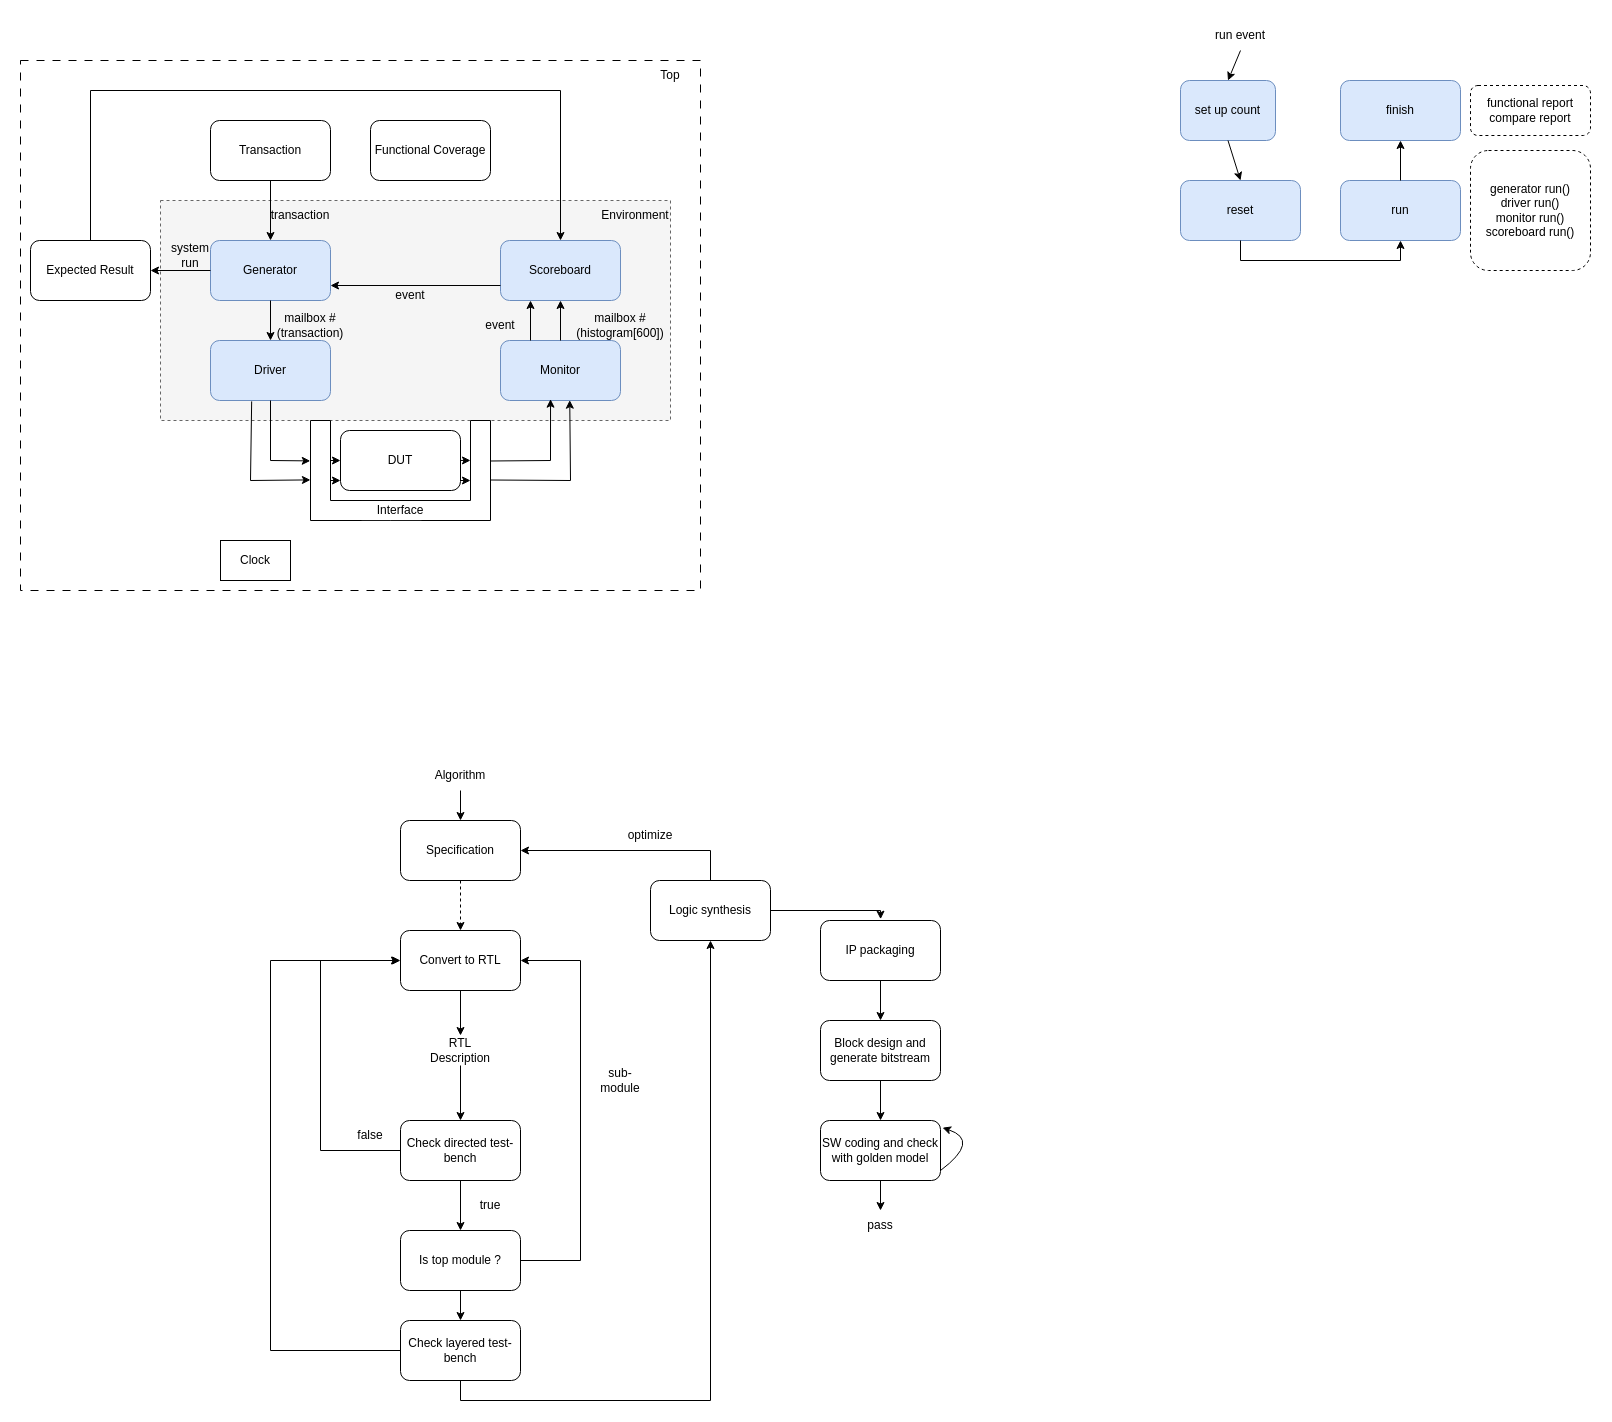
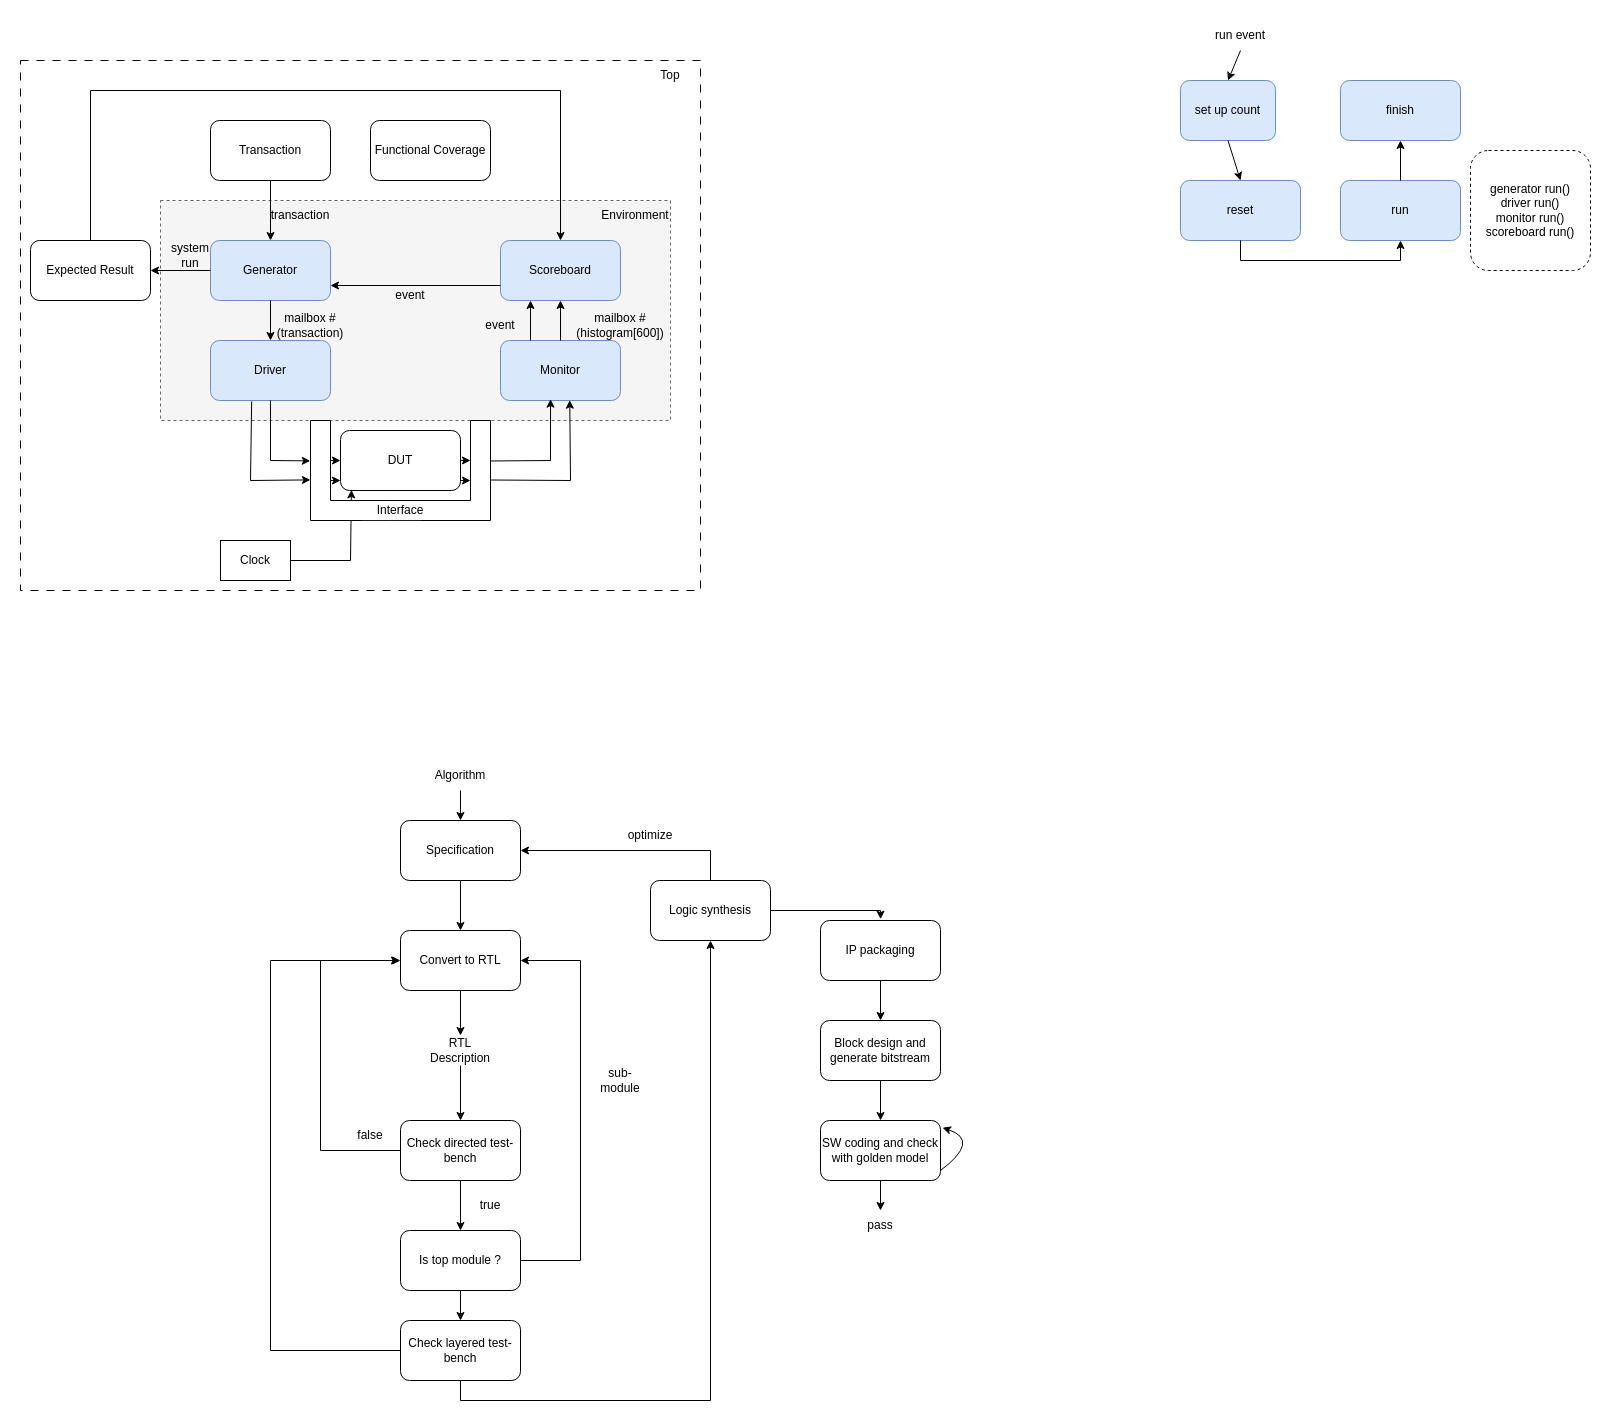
node "functional report compare report": removed
edge "Clock" -> "DUT": added
edge "Specification" -> "Convert to RTL": style dashed -> solid
